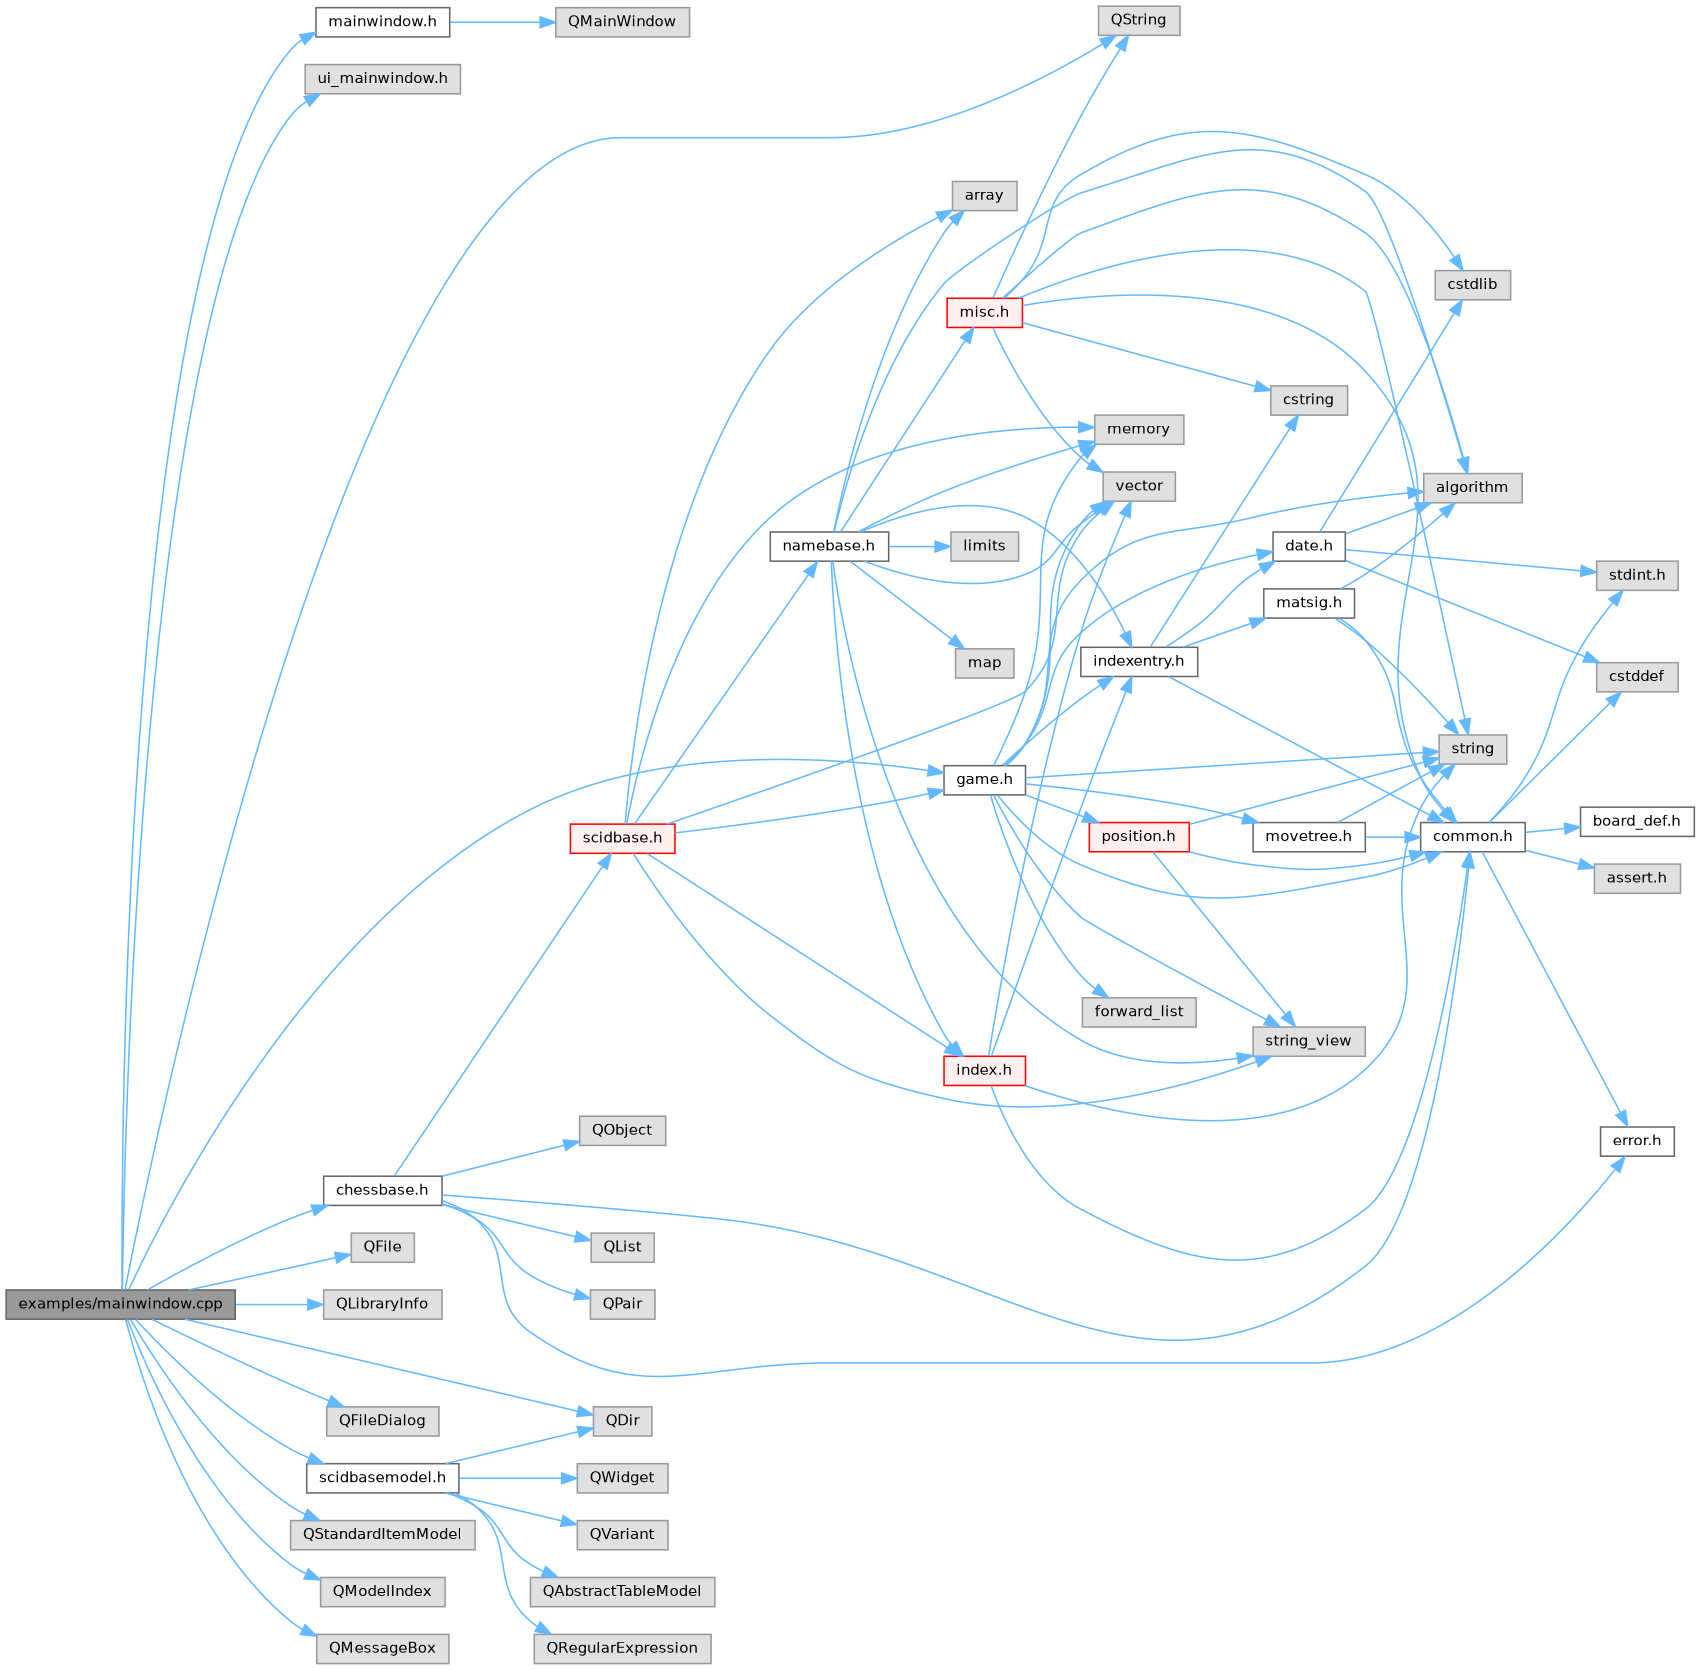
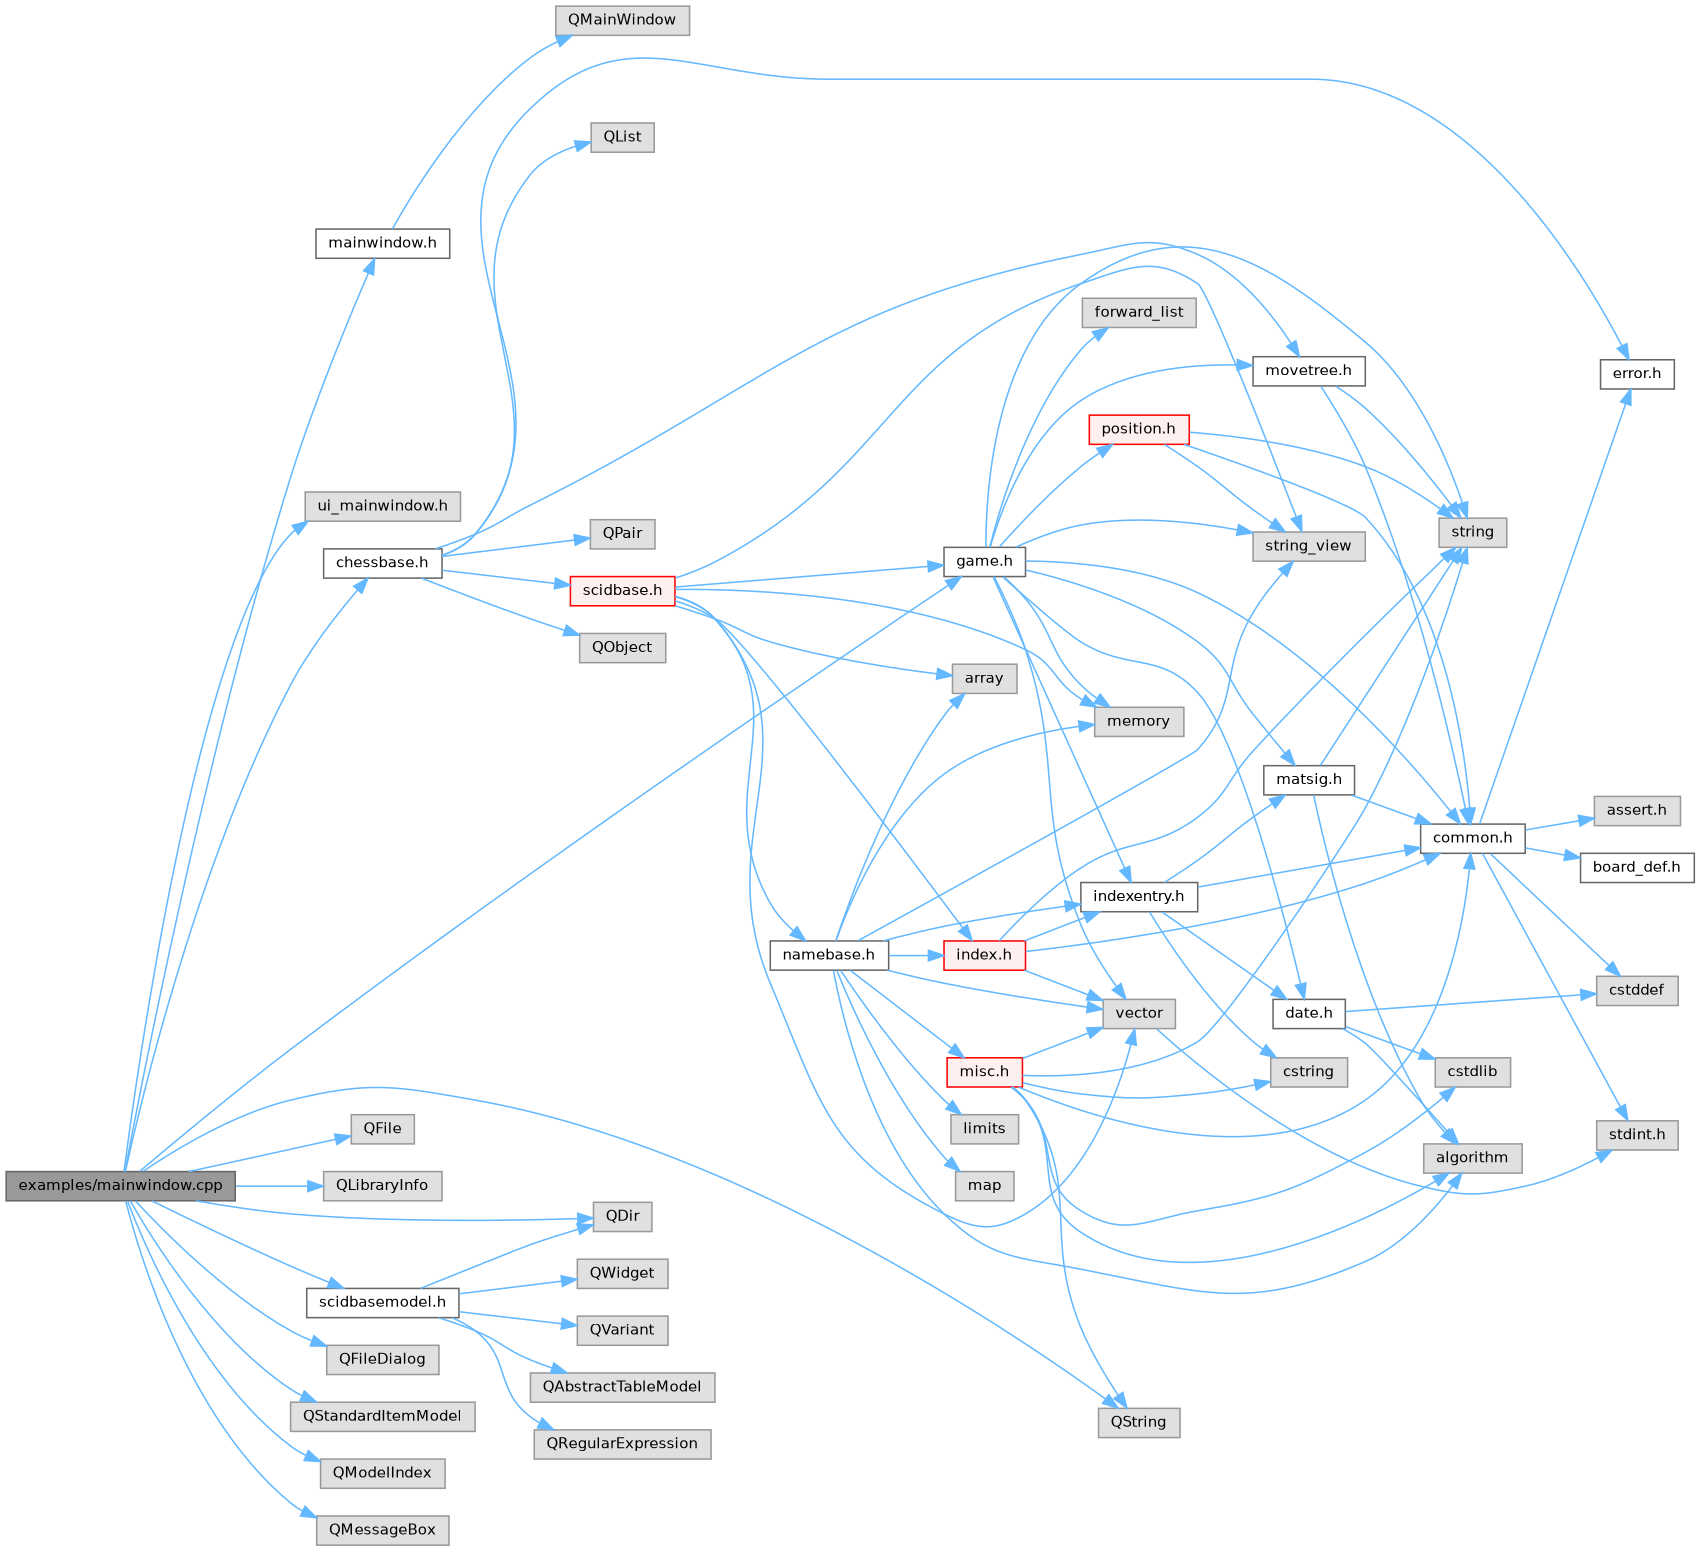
edge "game.h" -> "algorithm": now "game.h" -> "matsig.h"
edge "date.h" -> "stdint.h": now "vector" -> "stdint.h"
edge "chessbase.h" -> "common.h": now "chessbase.h" -> "movetree.h"
